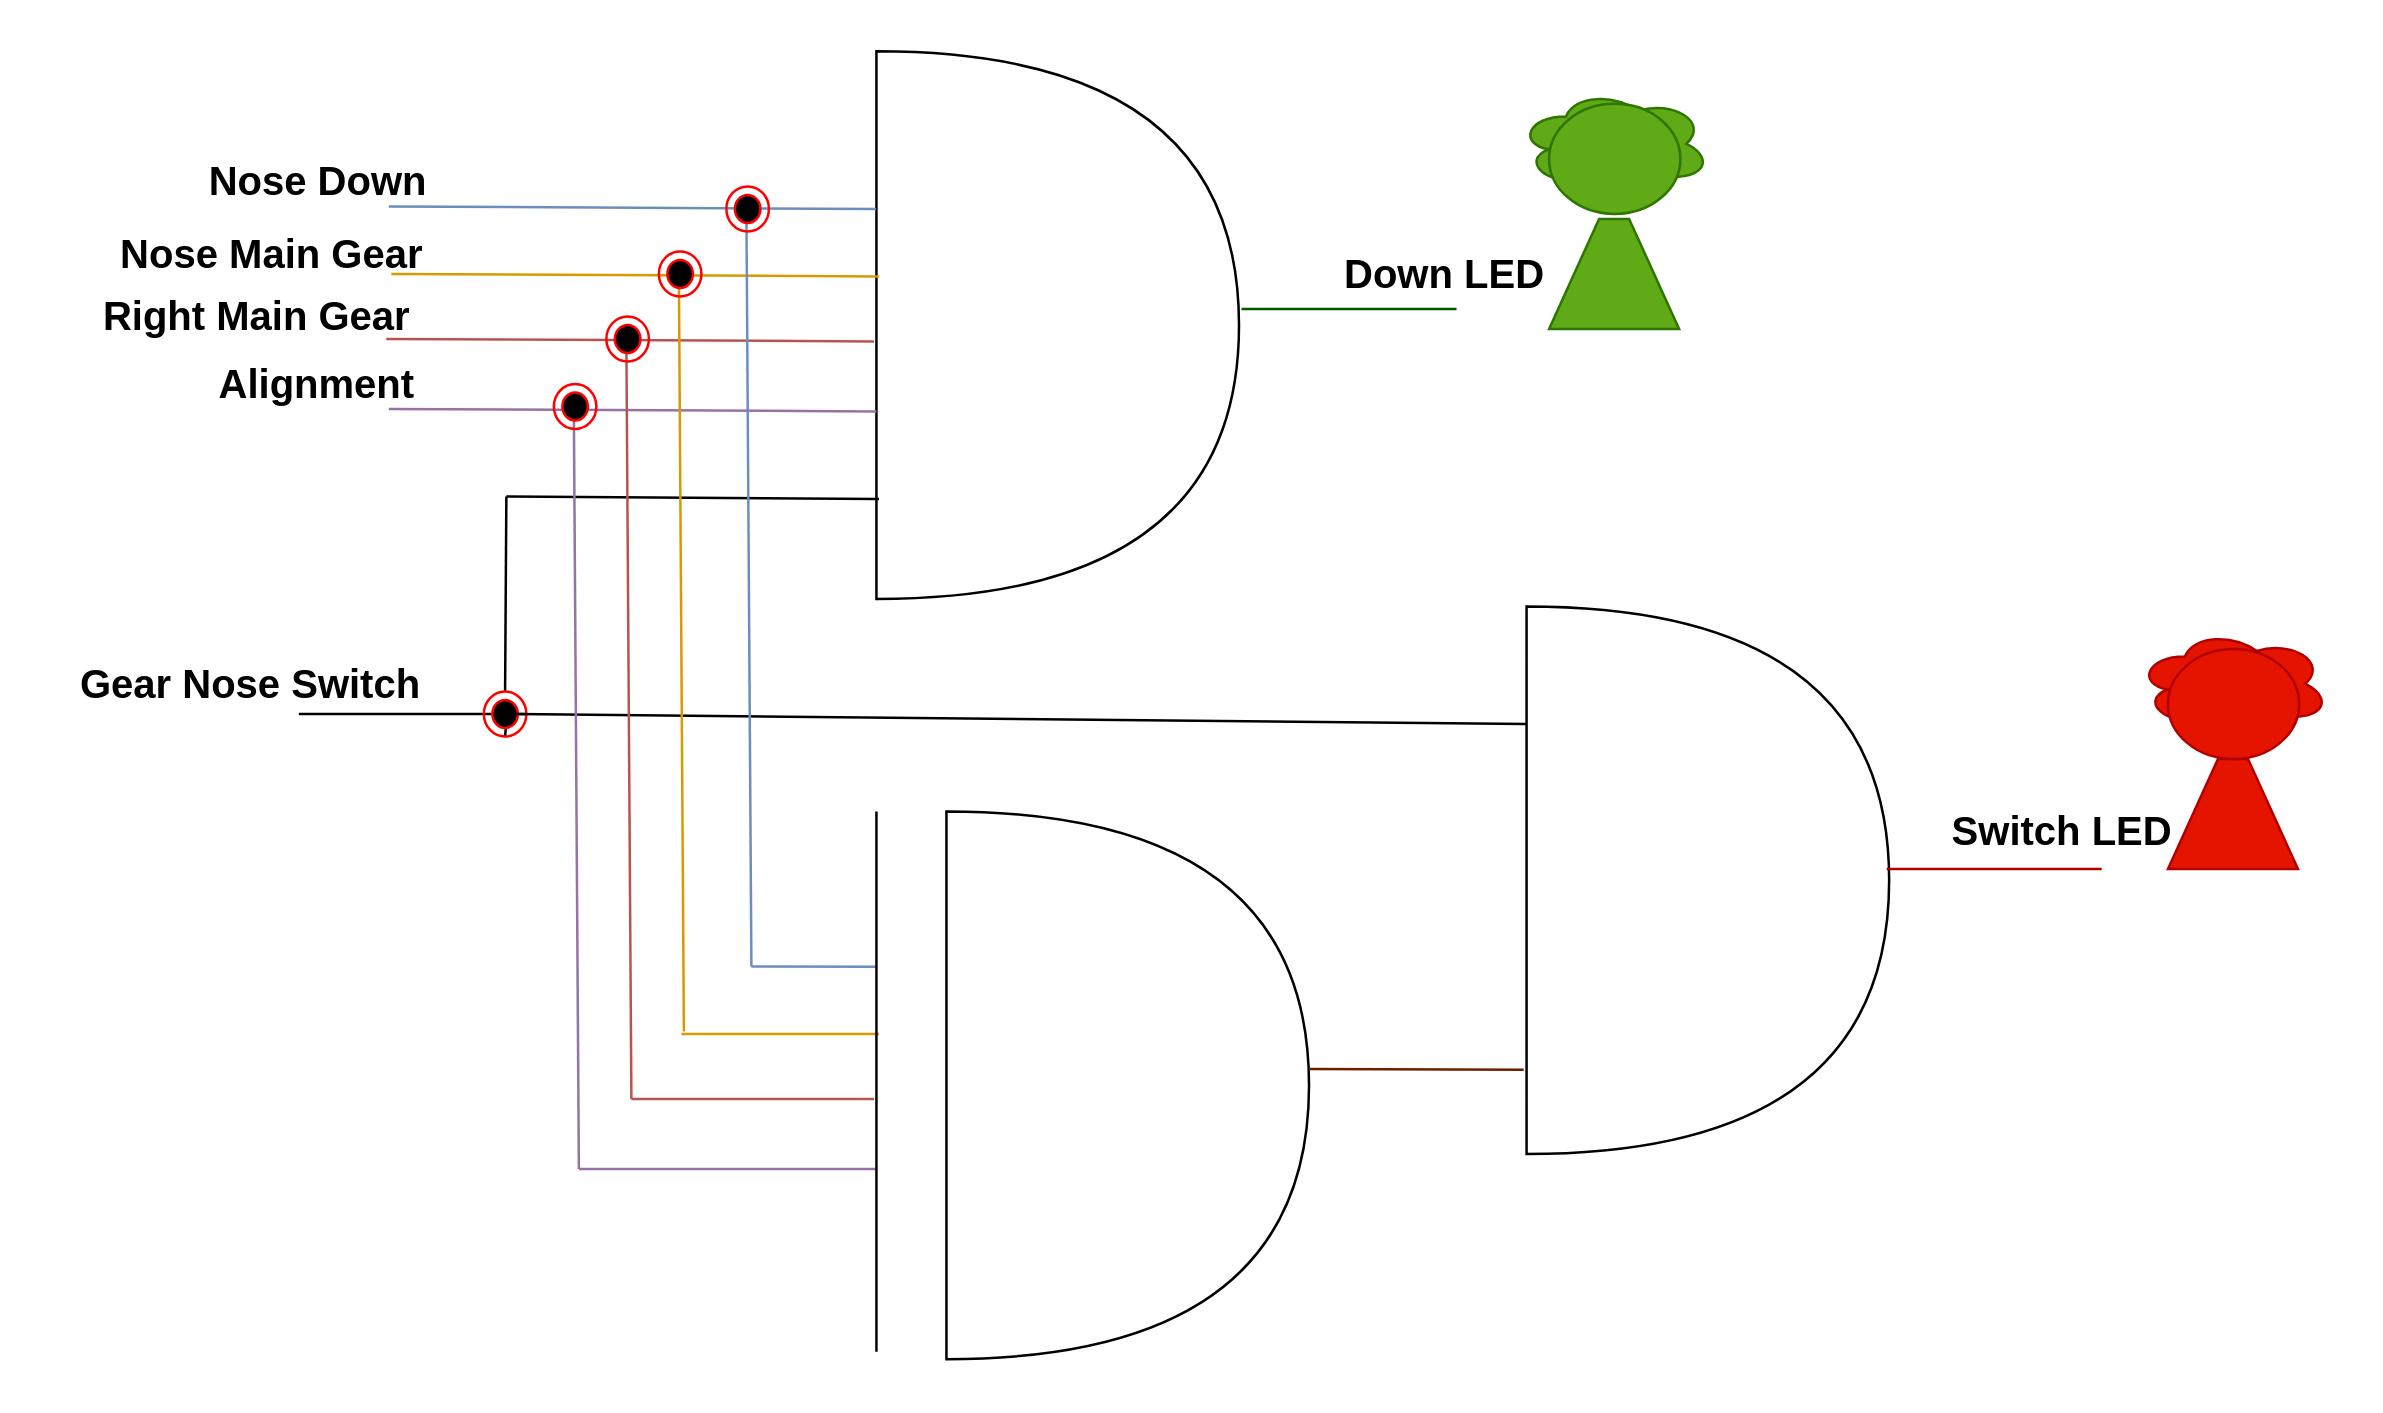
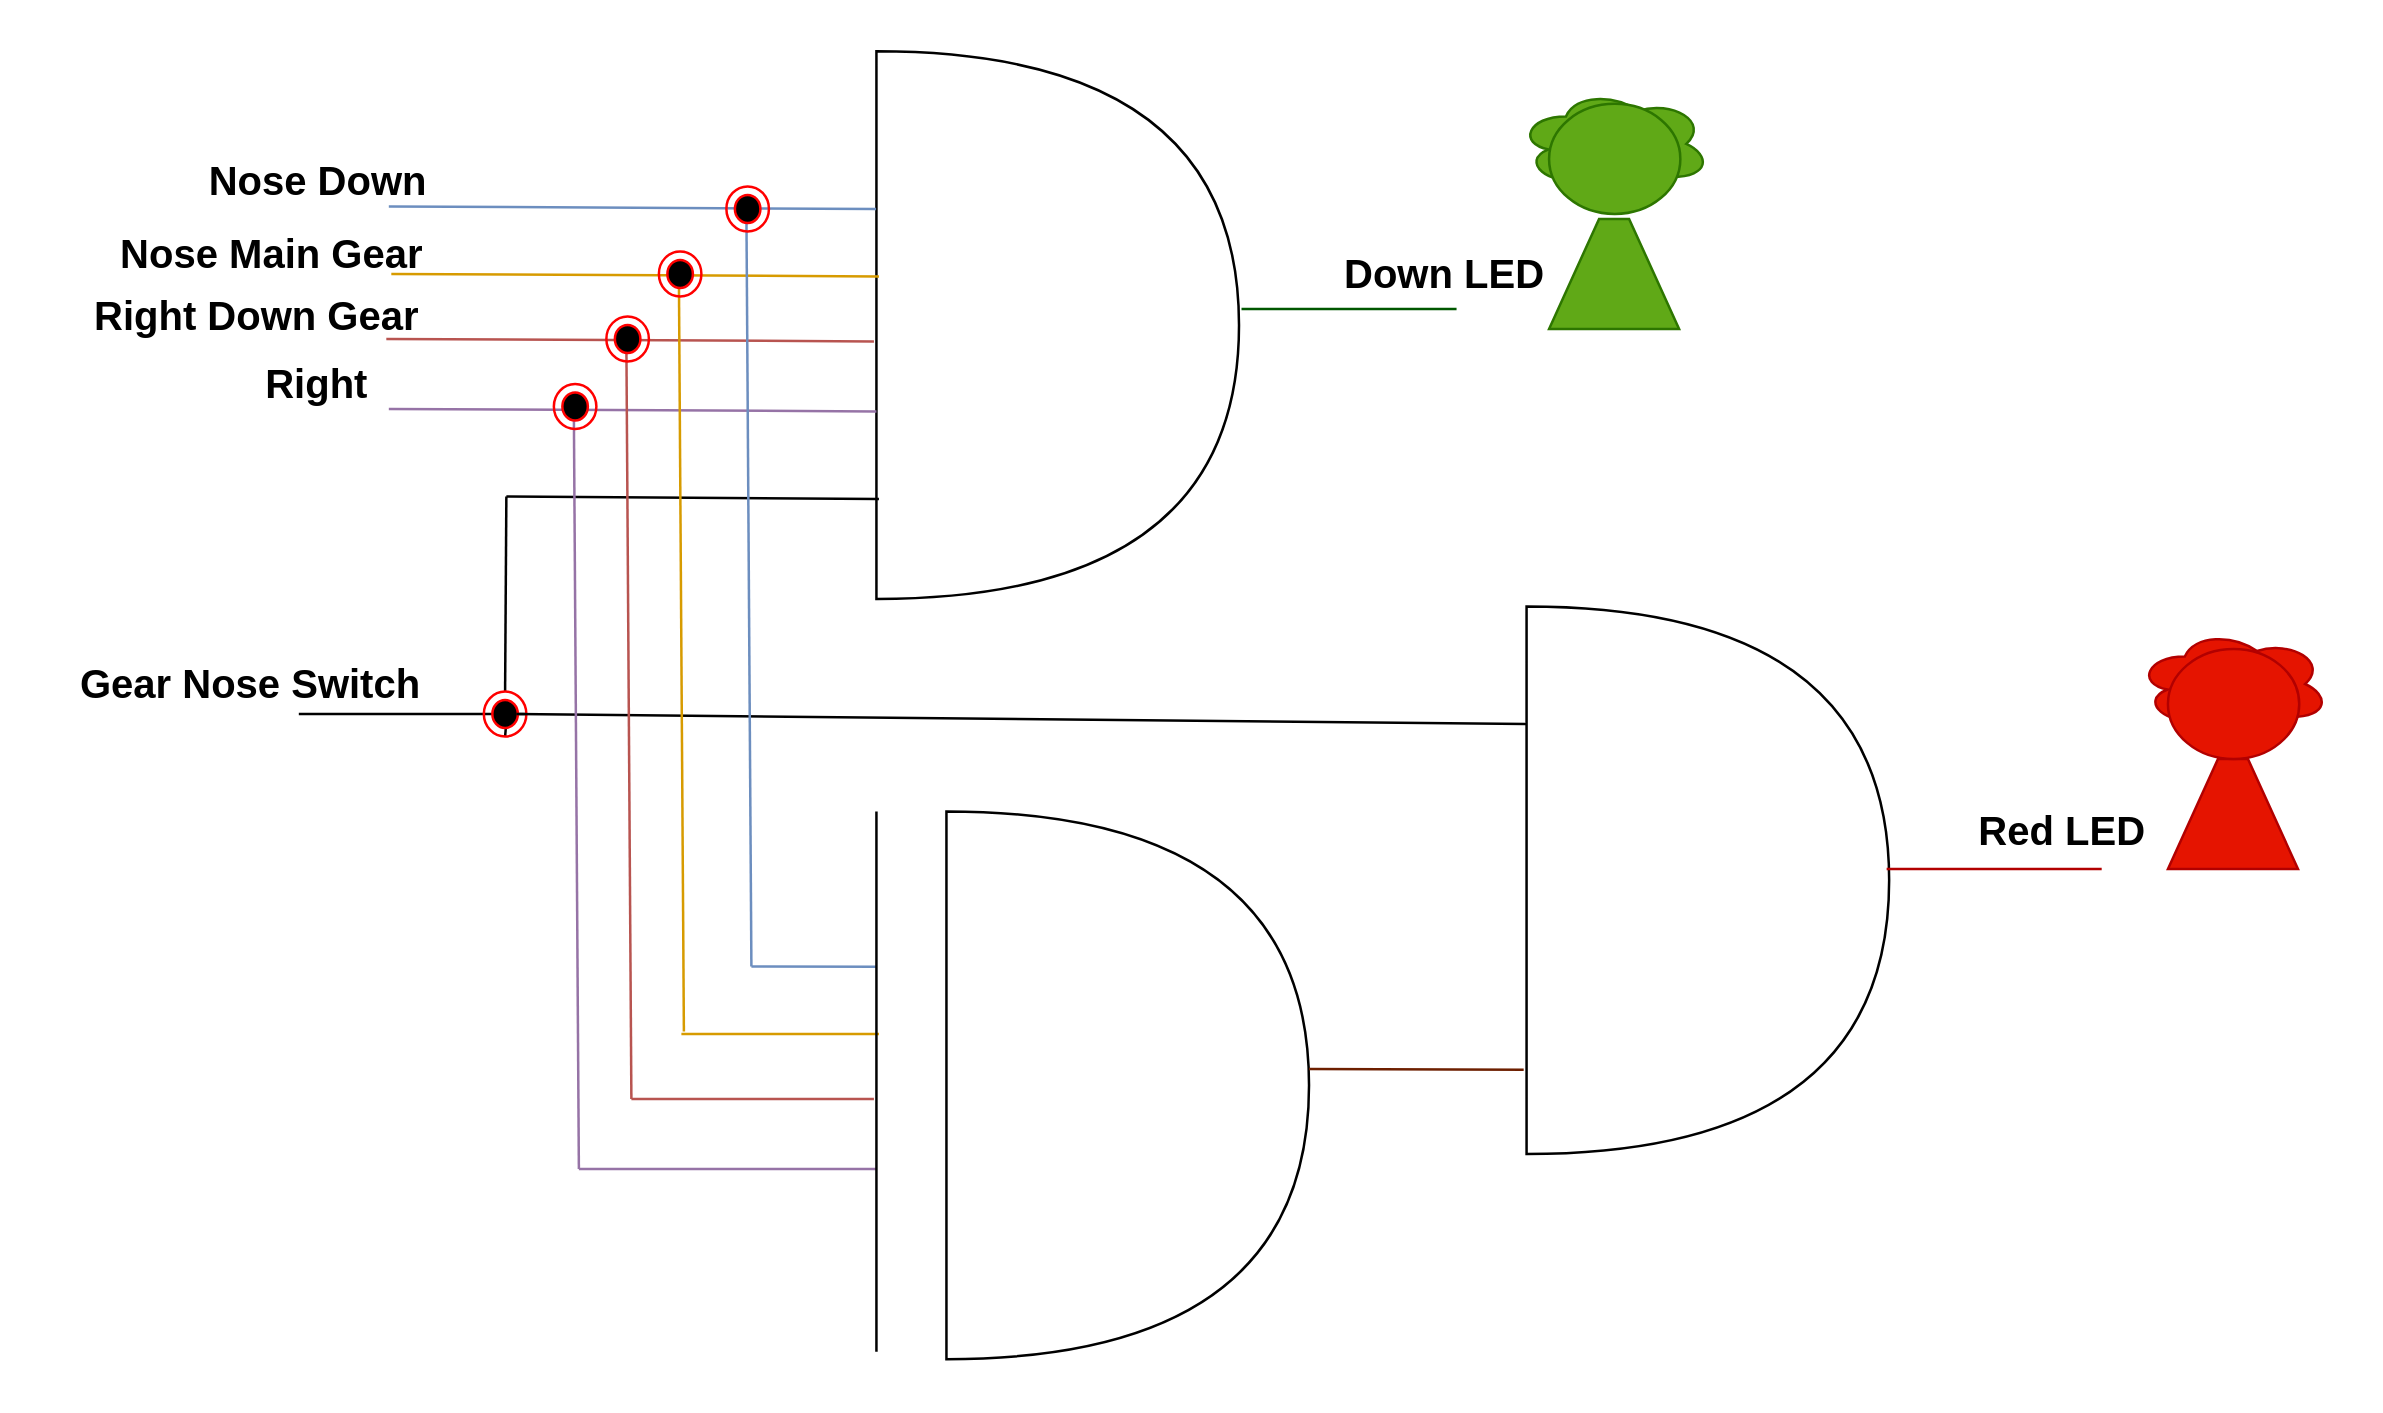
node "Right Main Gear": label "Right Main Gear" -> "Right Down Gear"
node "Alignment": label "Alignment" -> "Right"
node "Switch LED": label "Switch LED" -> "Red LED"
